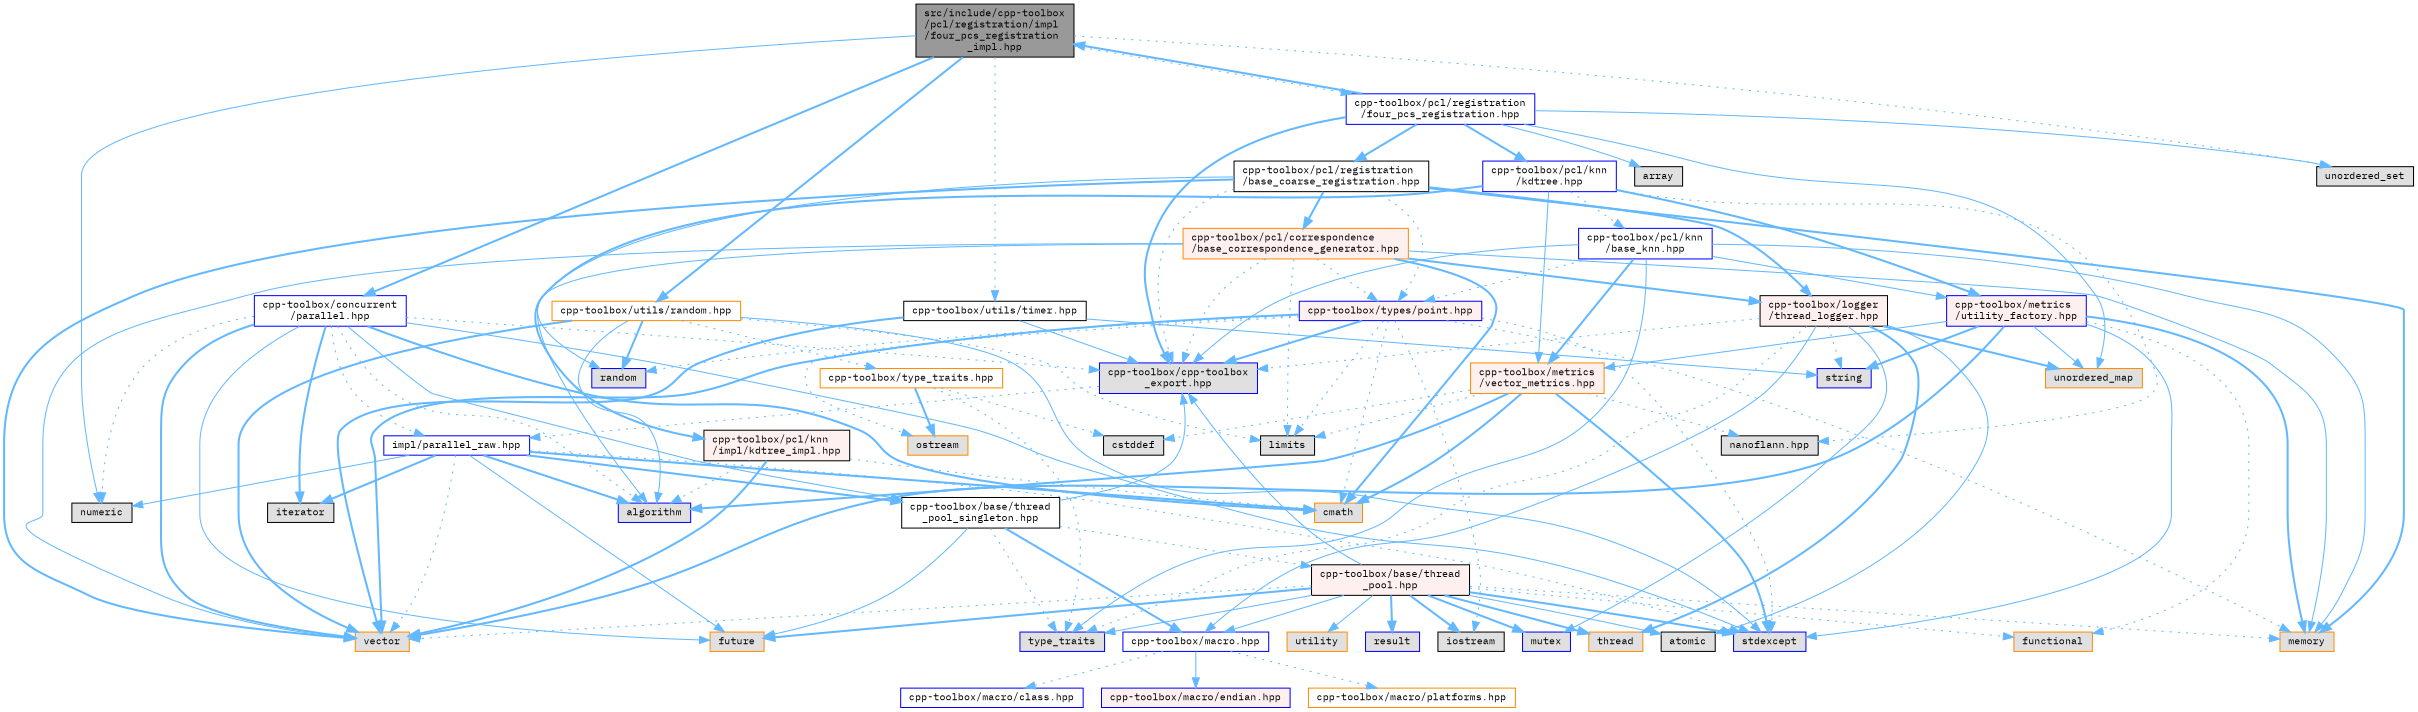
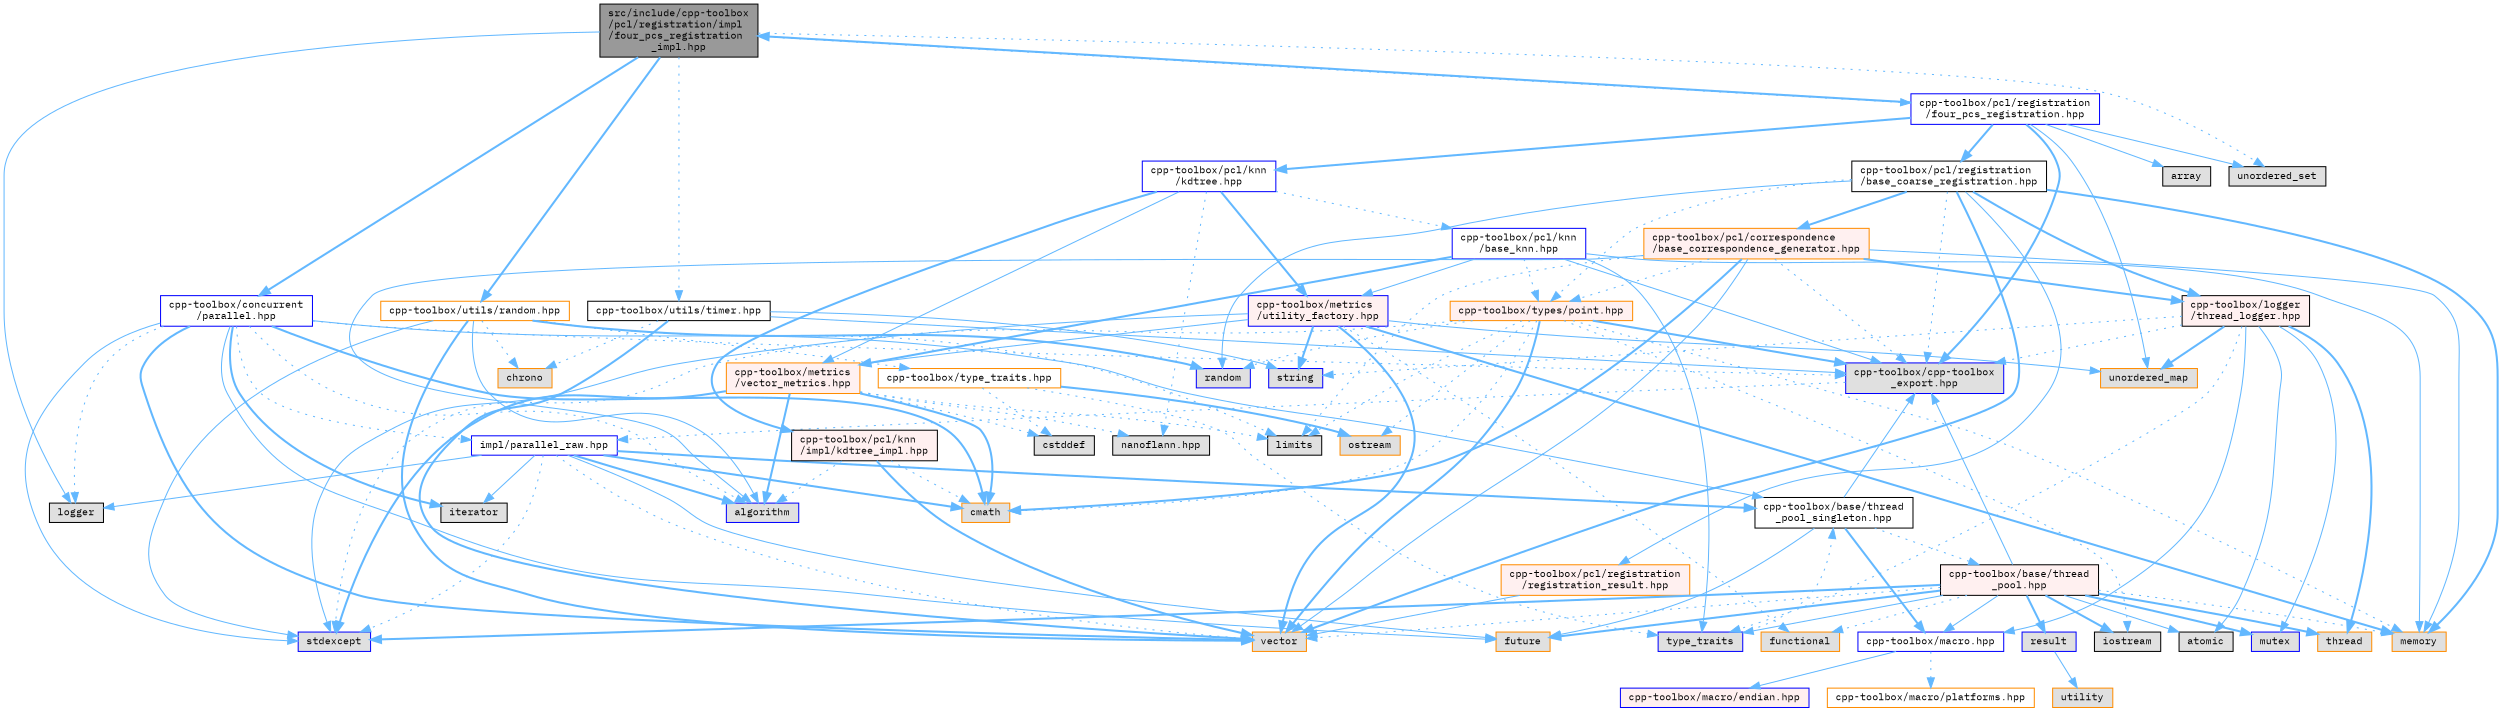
node "cpp-toolbox/types/point.hpp": color blue -> darkorange
node "chrono": added
edge "impl/parallel_raw.hpp" -> "iterator": style bold -> solid
node "numeric": label "numeric" -> "logger"
edge "cpp-toolbox/base/thread _pool_singleton.hpp" -> "type_traits": reversed
node "cpp-toolbox/pcl/registration /registration_result.hpp": added
edge "cpp-toolbox/base/thread _pool.hpp" -> "utility": now "result" -> "utility"
node "cpp-toolbox/macro/class.hpp": removed
